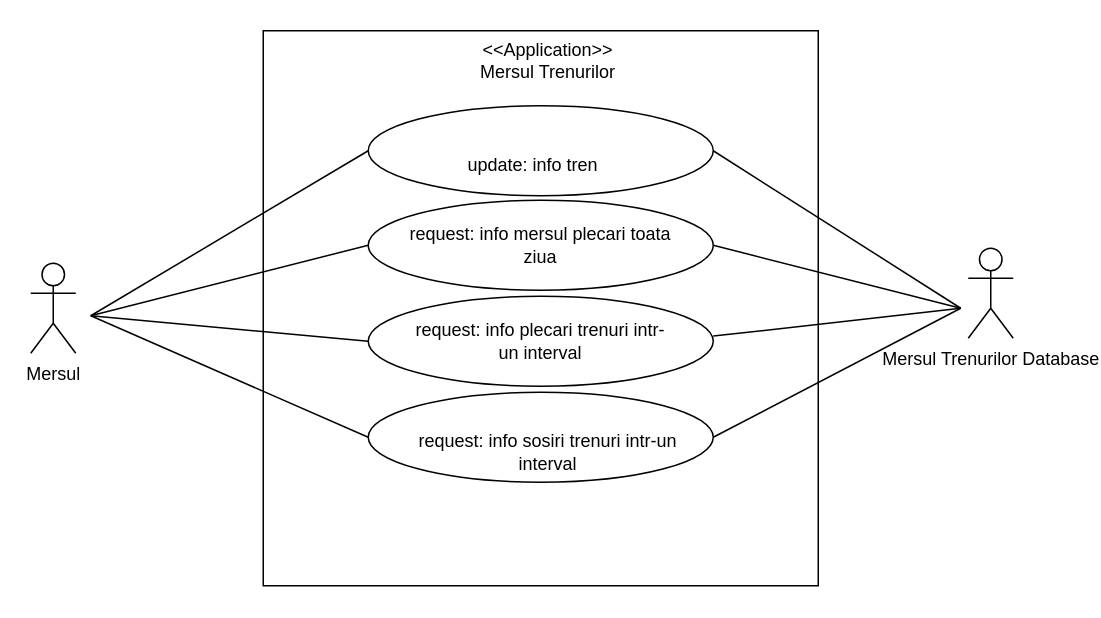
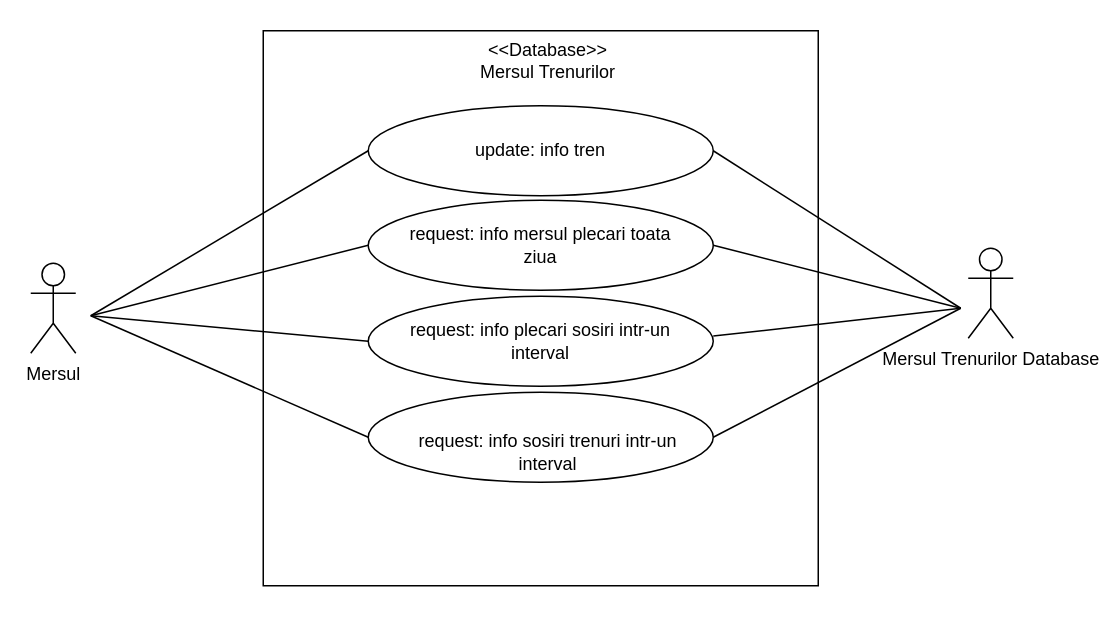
node "<<Application>> Mersul Trenurilor": label "<<Application>> Mersul Trenurilor" -> "<<Database>> Mersul Trenurilor"
node "update: info tren": moved (533, 166) -> (541, 151)
node "request: info plecari trenuri intr-un interval": label "request: info plecari trenuri intr-un interval" -> "request: info plecari sosiri intr-un interval"
